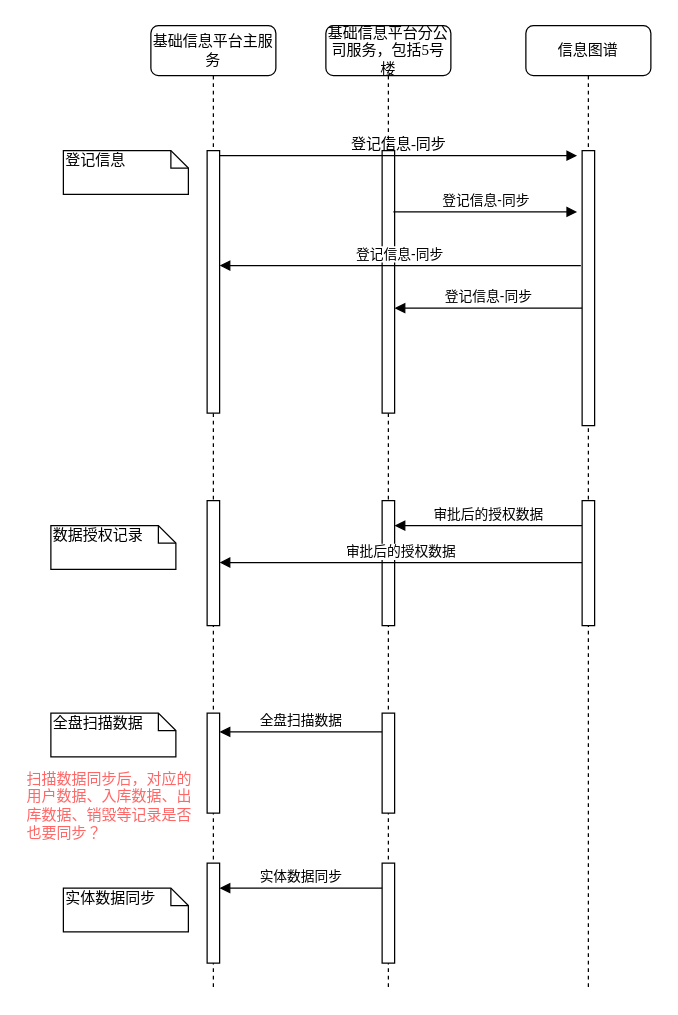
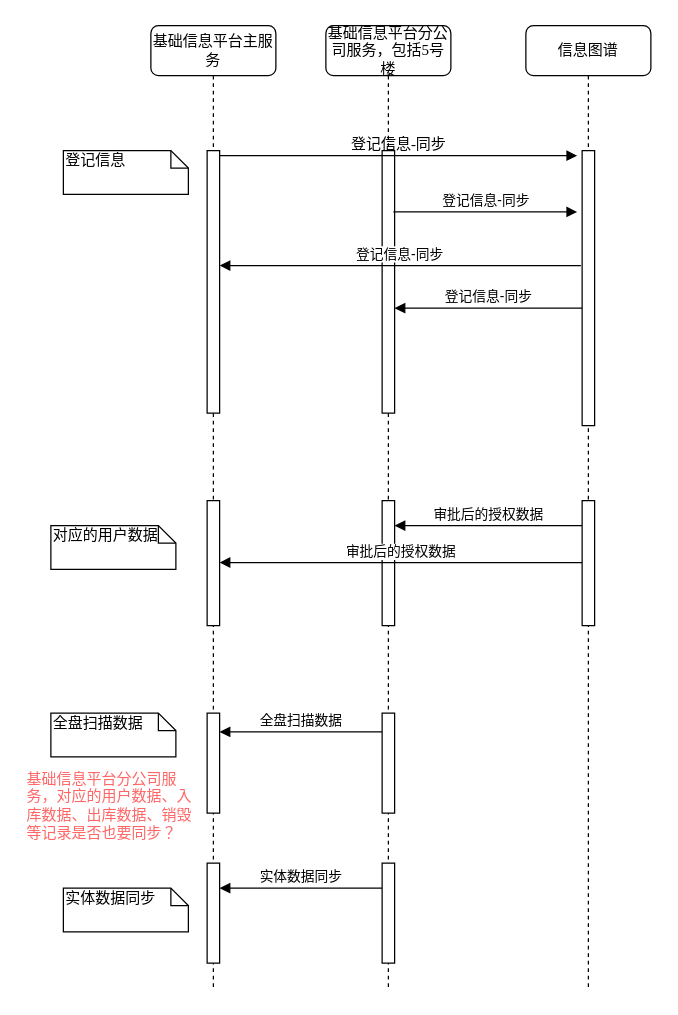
node "数据授权记录": label "数据授权记录" -> "对应的用户数据"
node "扫描数据同步后，对应的用户数据、入库数据、出库数据、销毁等记录是否也要同步？": label "扫描数据同步后，对应的用户数据、入库数据、出库数据、销毁等记录是否也要同步？" -> "基础信息平台分公司服务，对应的用户数据、入库数据、出库数据、销毁等记录是否也要同步？"
